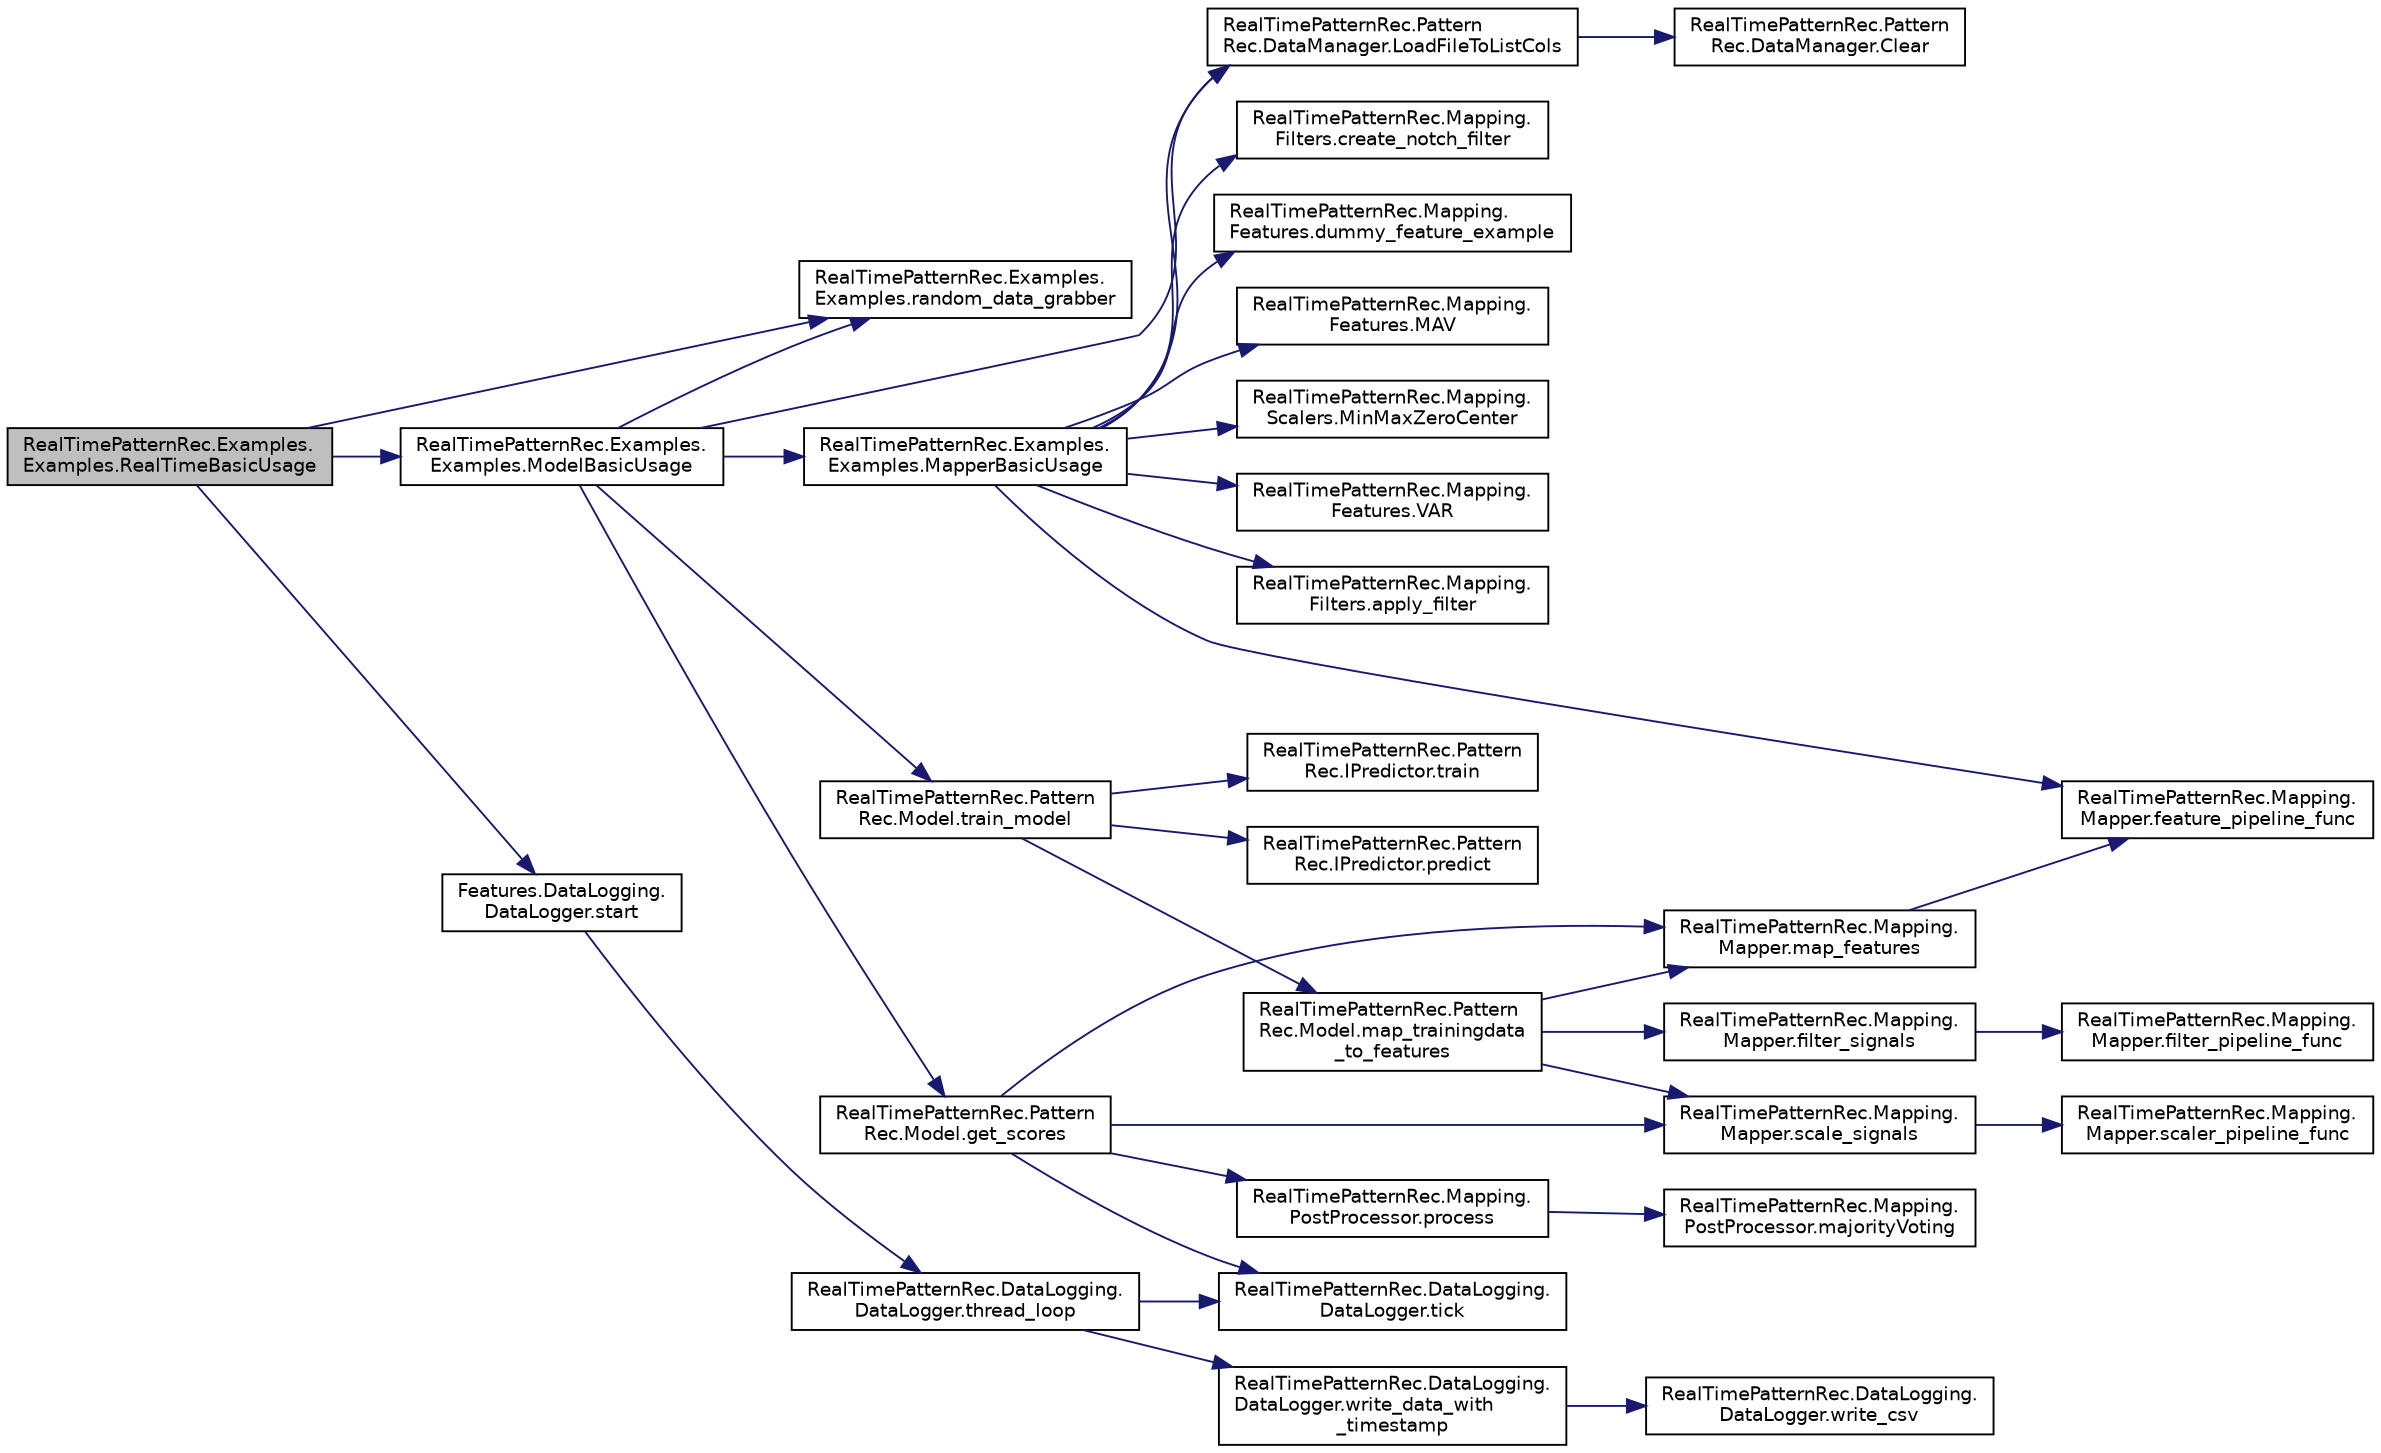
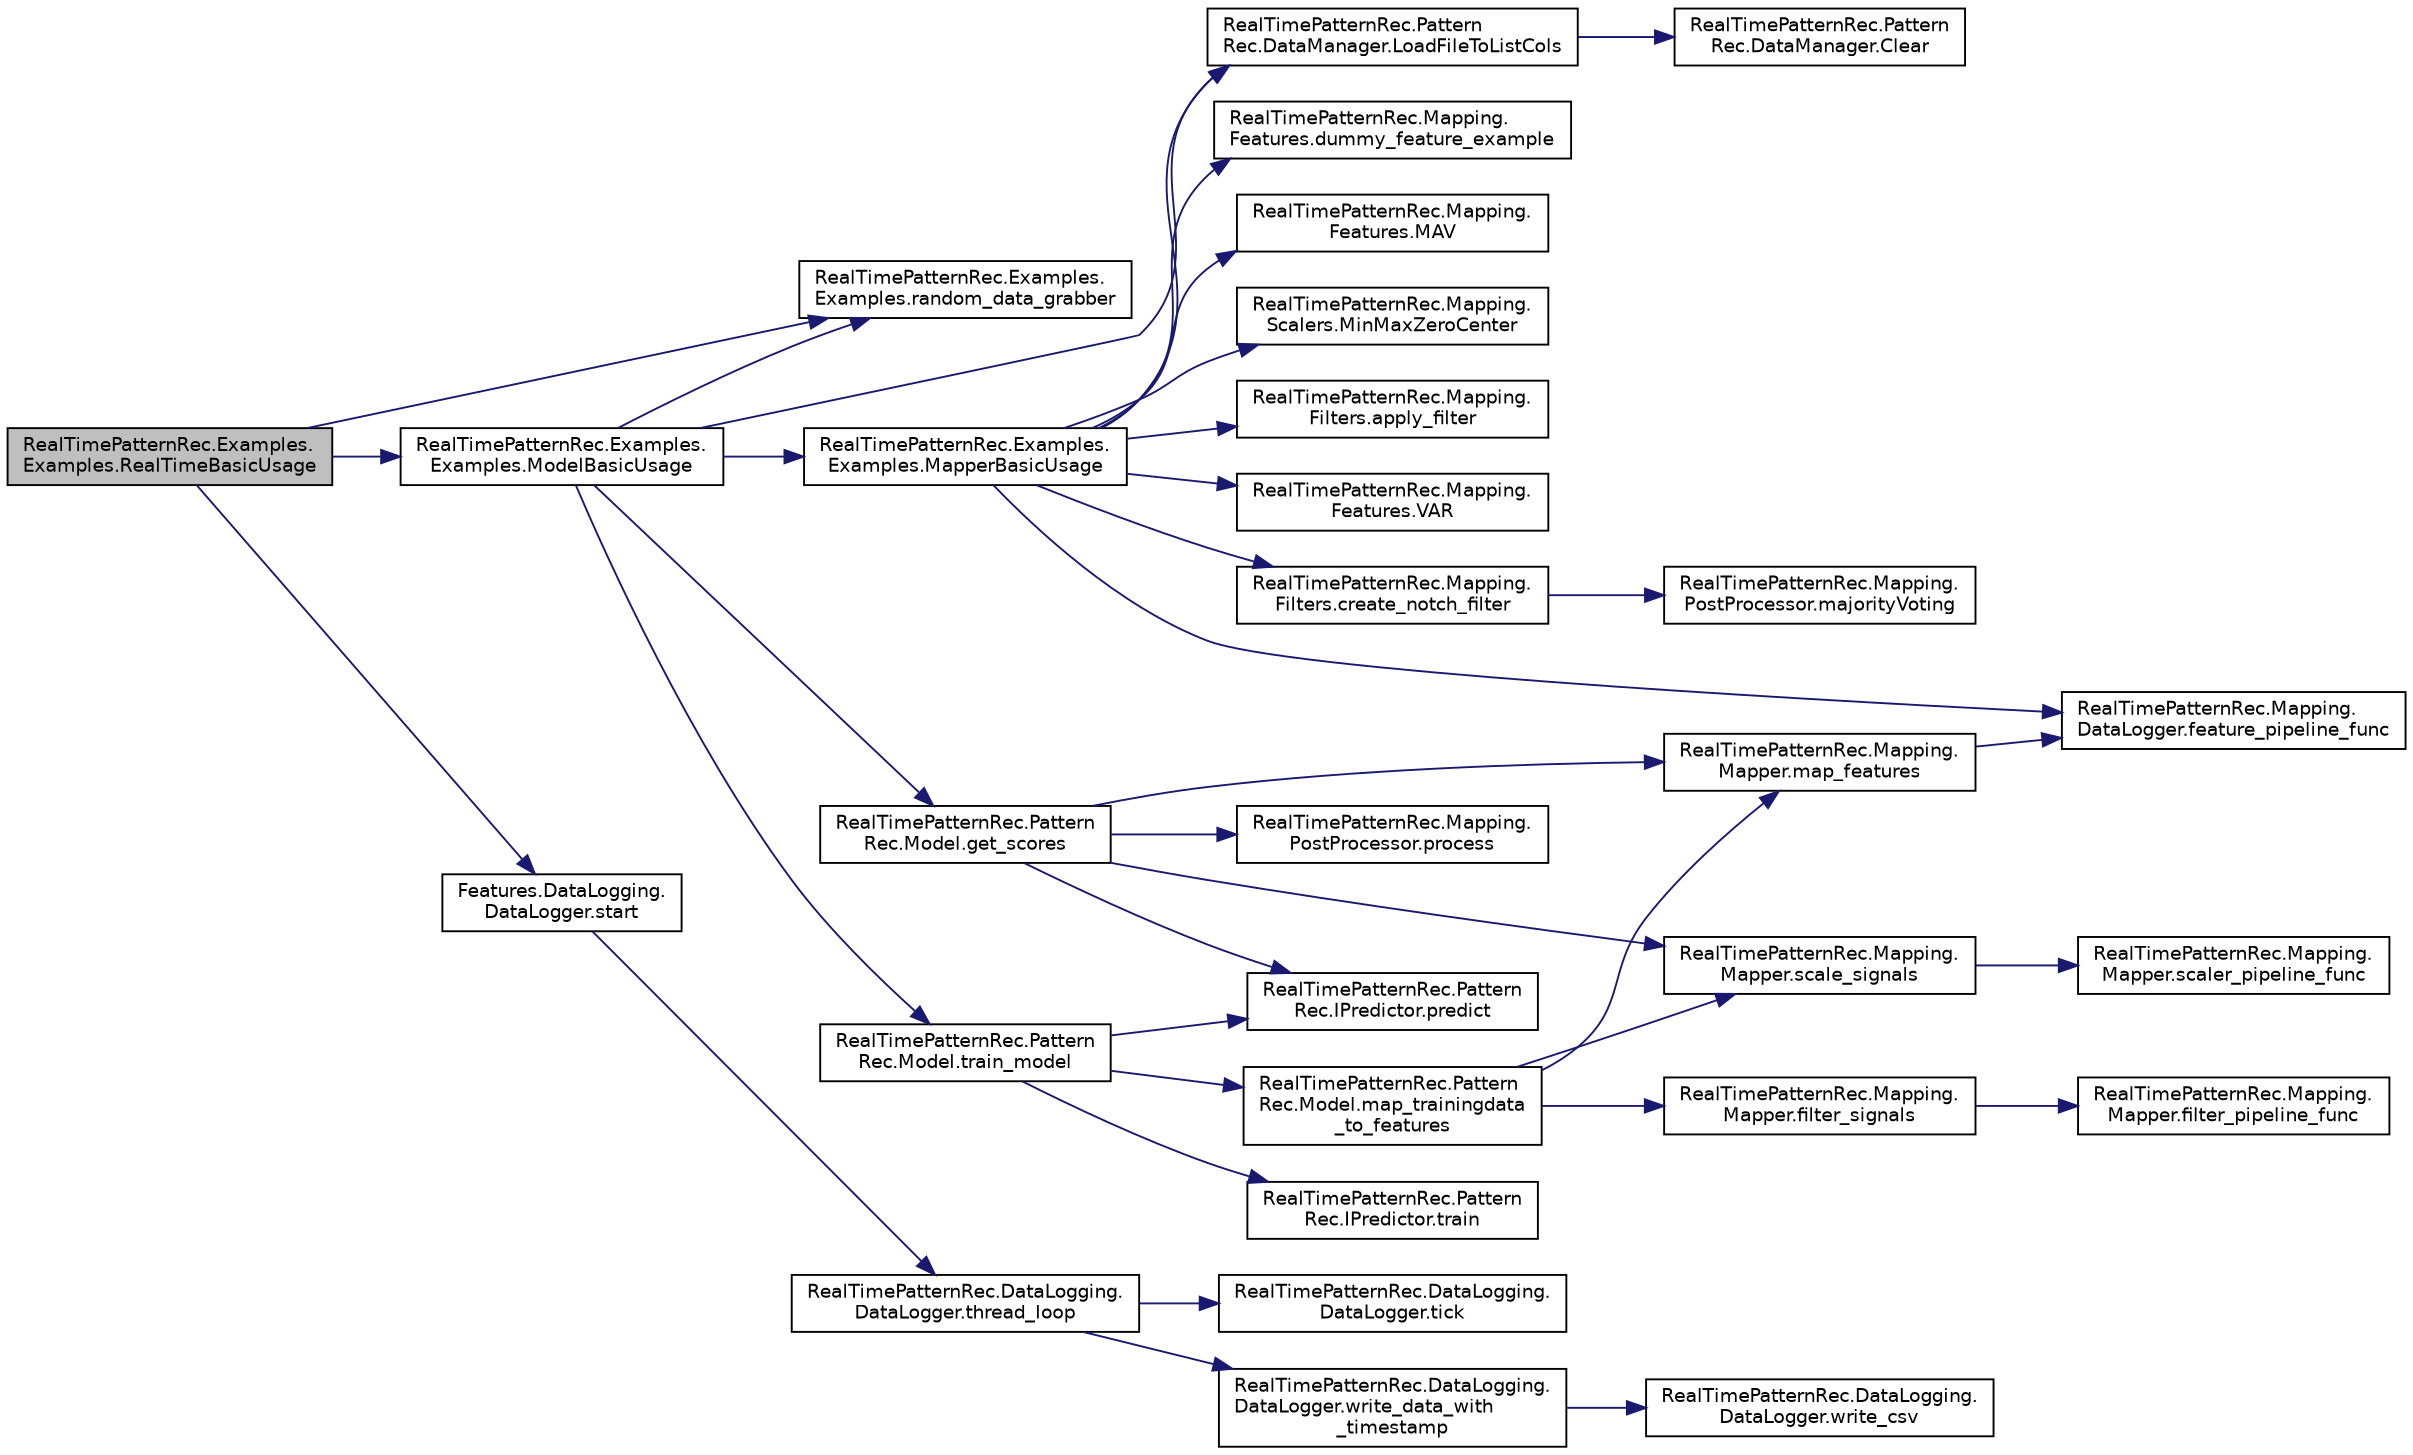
node "RealTimePatternRec.Mapping. Mapper.feature_pipeline_func": label "RealTimePatternRec.Mapping. Mapper.feature_pipeline_func" -> "RealTimePatternRec.Mapping. DataLogger.feature_pipeline_func"
edge "RealTimePatternRec.Mapping. PostProcessor.process" -> "RealTimePatternRec.Mapping. PostProcessor.majorityVoting": now "RealTimePatternRec.Mapping. Filters.create_notch_filter" -> "RealTimePatternRec.Mapping. PostProcessor.majorityVoting"
edge "RealTimePatternRec.Pattern Rec.Model.get_scores" -> "RealTimePatternRec.DataLogging. DataLogger.tick": now "RealTimePatternRec.Pattern Rec.Model.get_scores" -> "RealTimePatternRec.Pattern Rec.IPredictor.predict"
